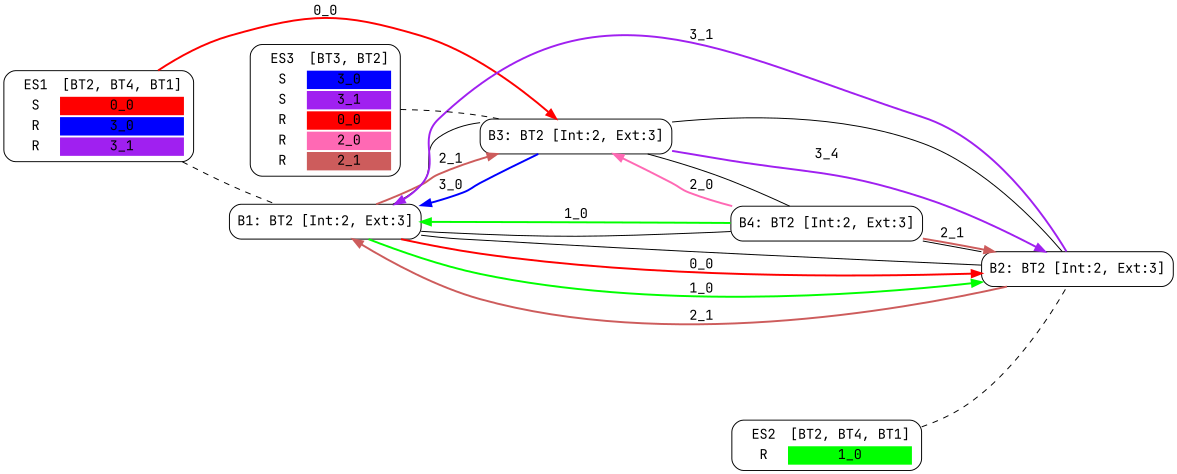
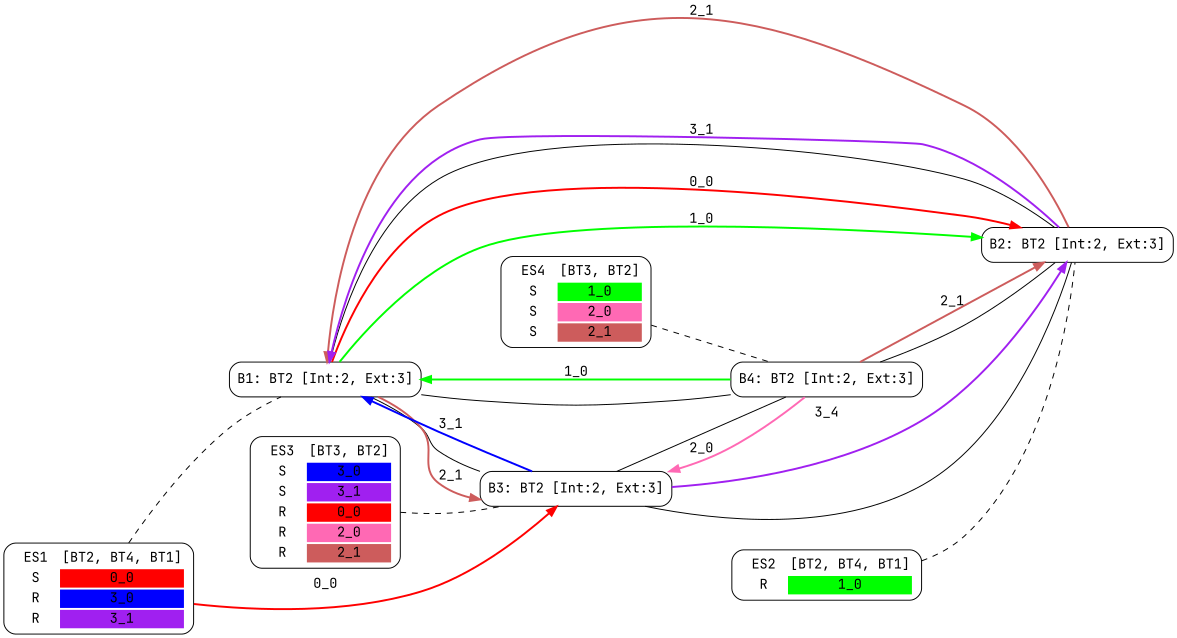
edge "B3: BT2 [Int:2, Ext:3]" -> "B1: BT2 [Int:2, Ext:3]": label "3_0" -> "3_1"
node "ES4": added
